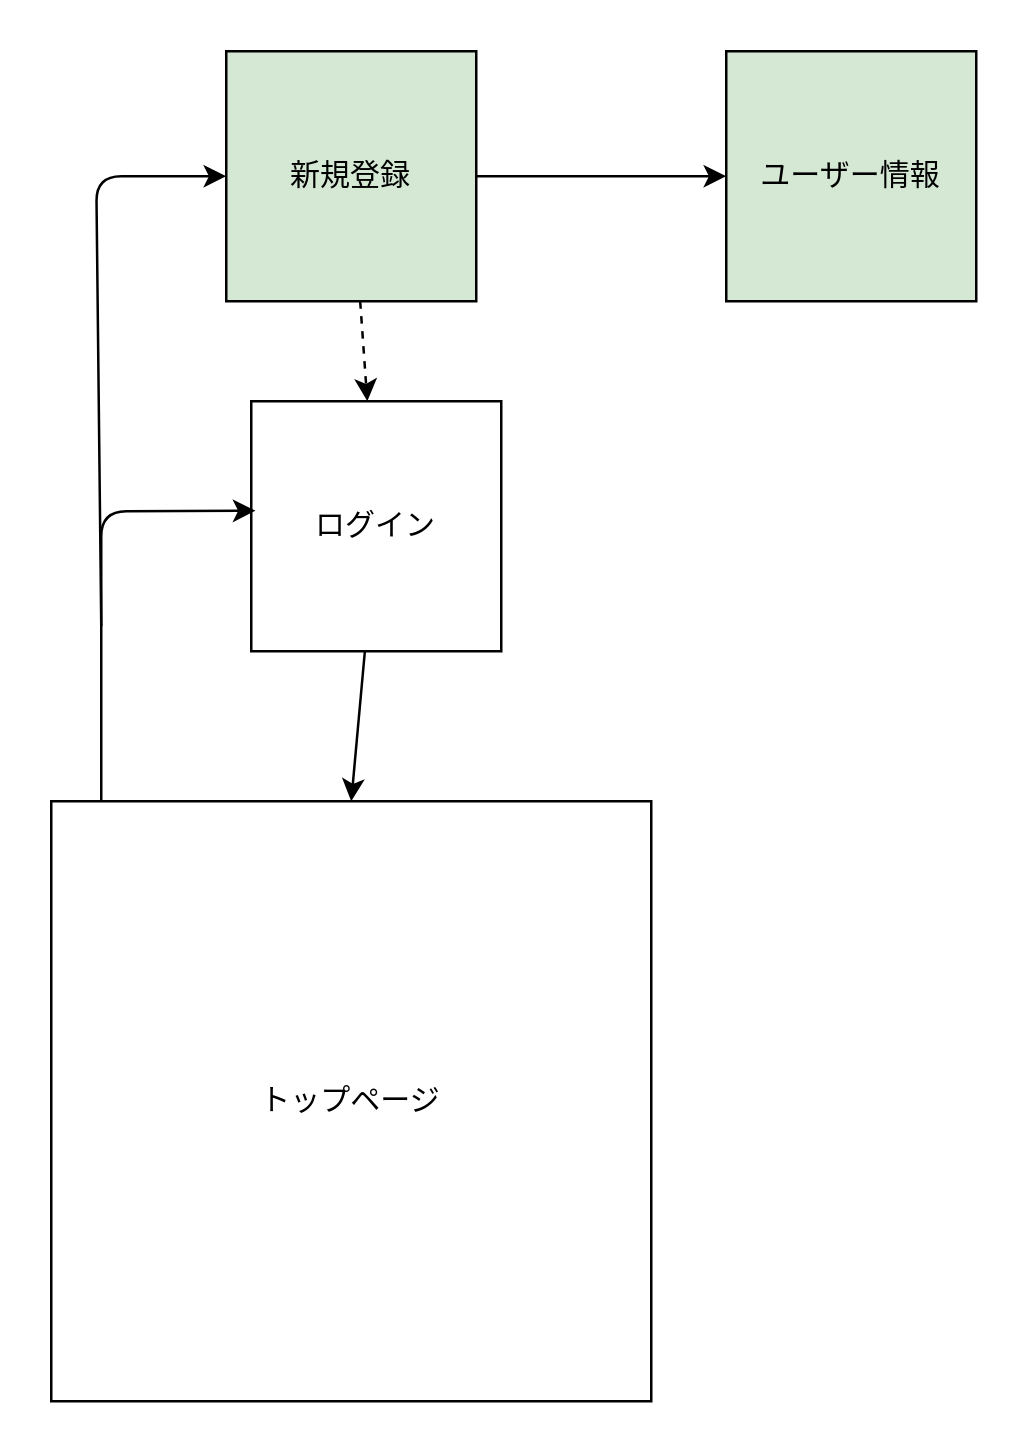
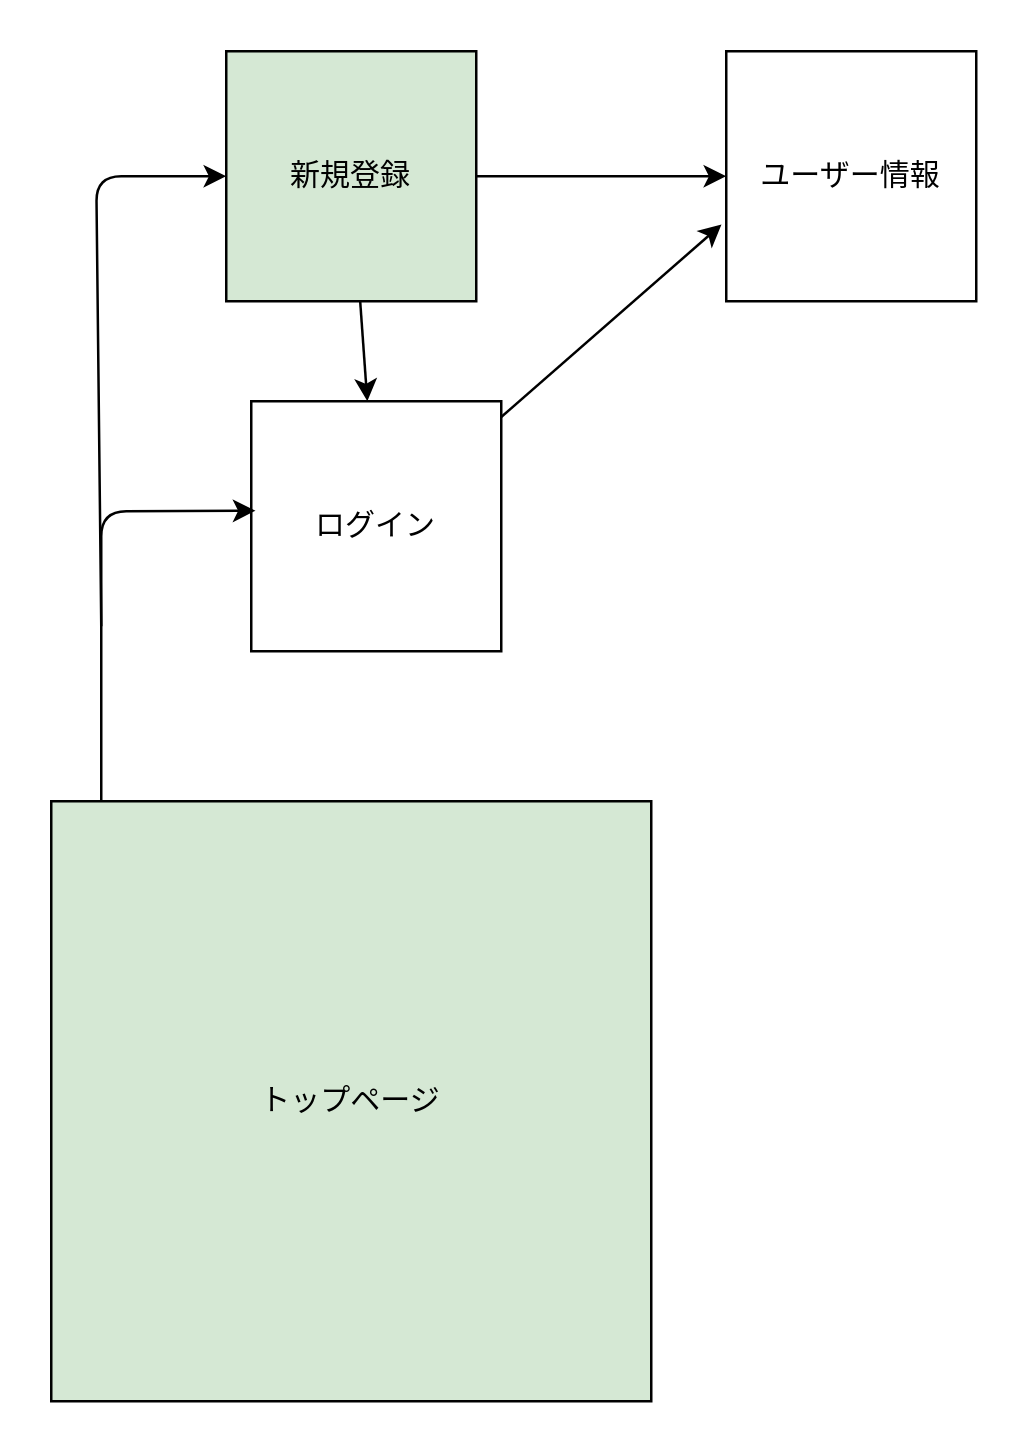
node "ユーザー情報": fillcolor #d5e8d4 -> #ffffff
edge "ログイン" -> "ユーザー情報": added
edge "新規登録" -> "ログイン": style dashed -> solid
edge "ログイン" -> "トップページ": removed
node "トップページ": fillcolor #ffffff -> #d5e8d4
